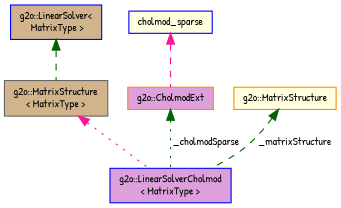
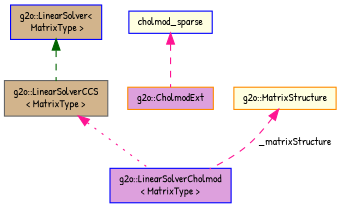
node "g2o::MatrixStructure < MatrixType >": label "g2o::MatrixStructure < MatrixType >" -> "g2o::LinearSolverCCS < MatrixType >"
edge "g2o::LinearSolverCholmod < MatrixType >" -> "g2o::CholmodExt": removed, label "_cholmodSparse"
edge "g2o::LinearSolverCholmod < MatrixType >" -> "g2o::MatrixStructure": color darkgreen -> deeppink
